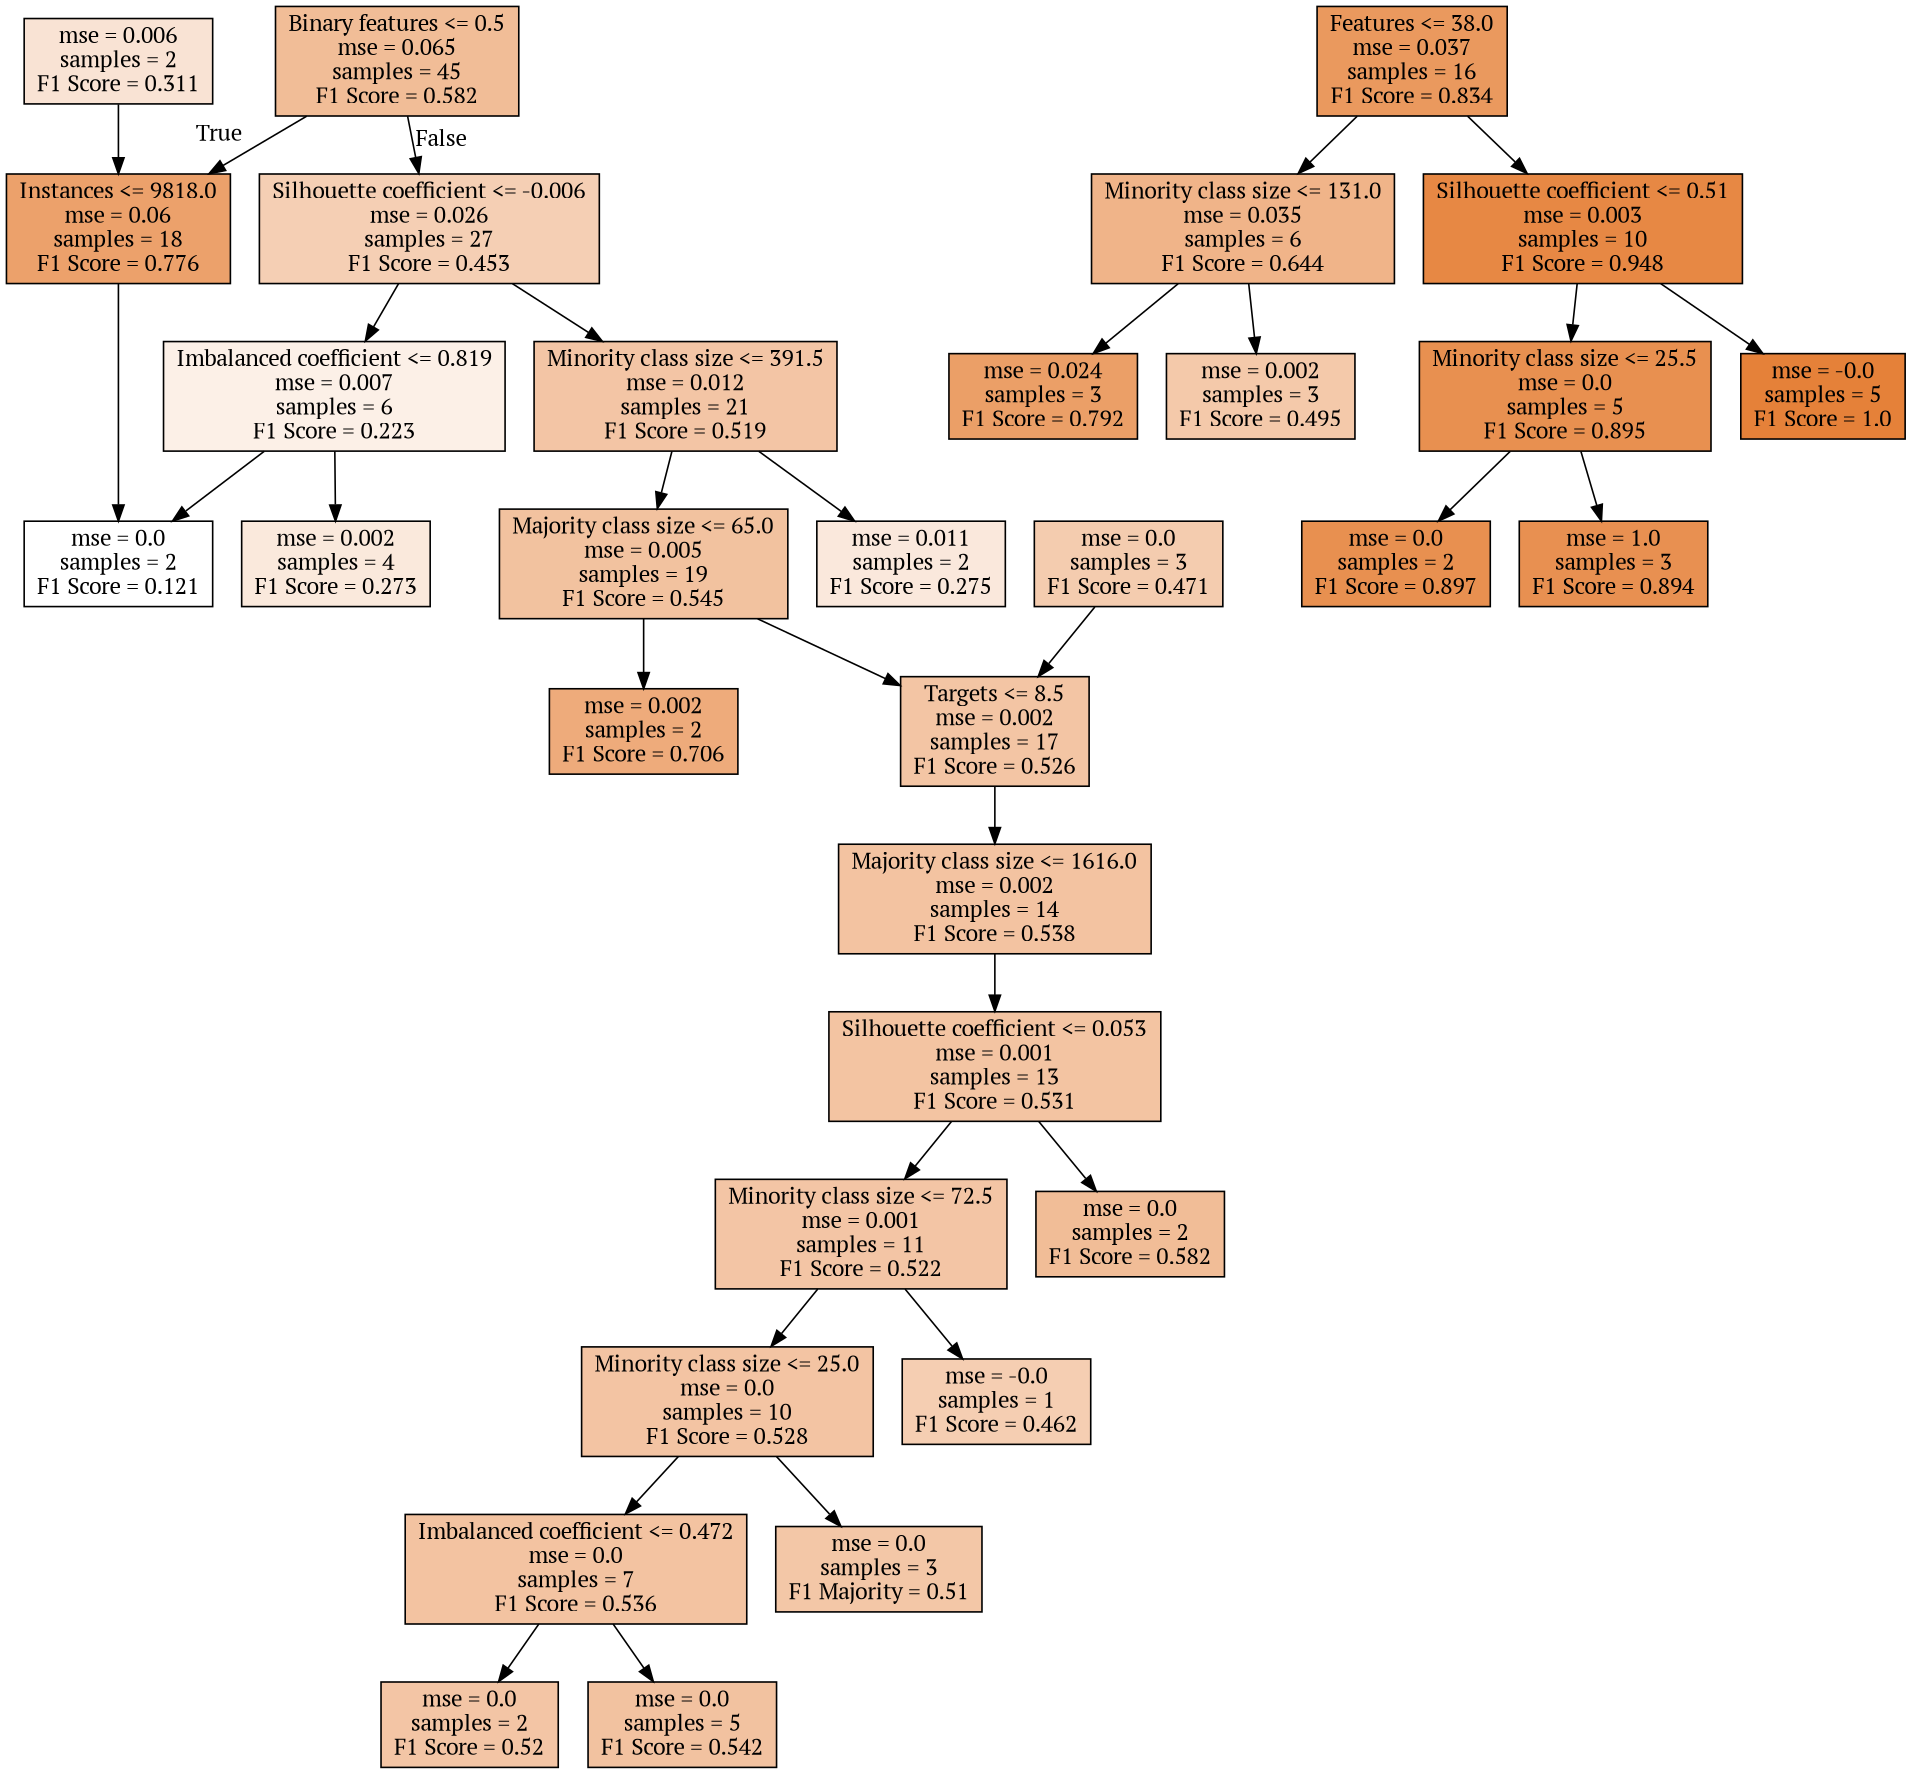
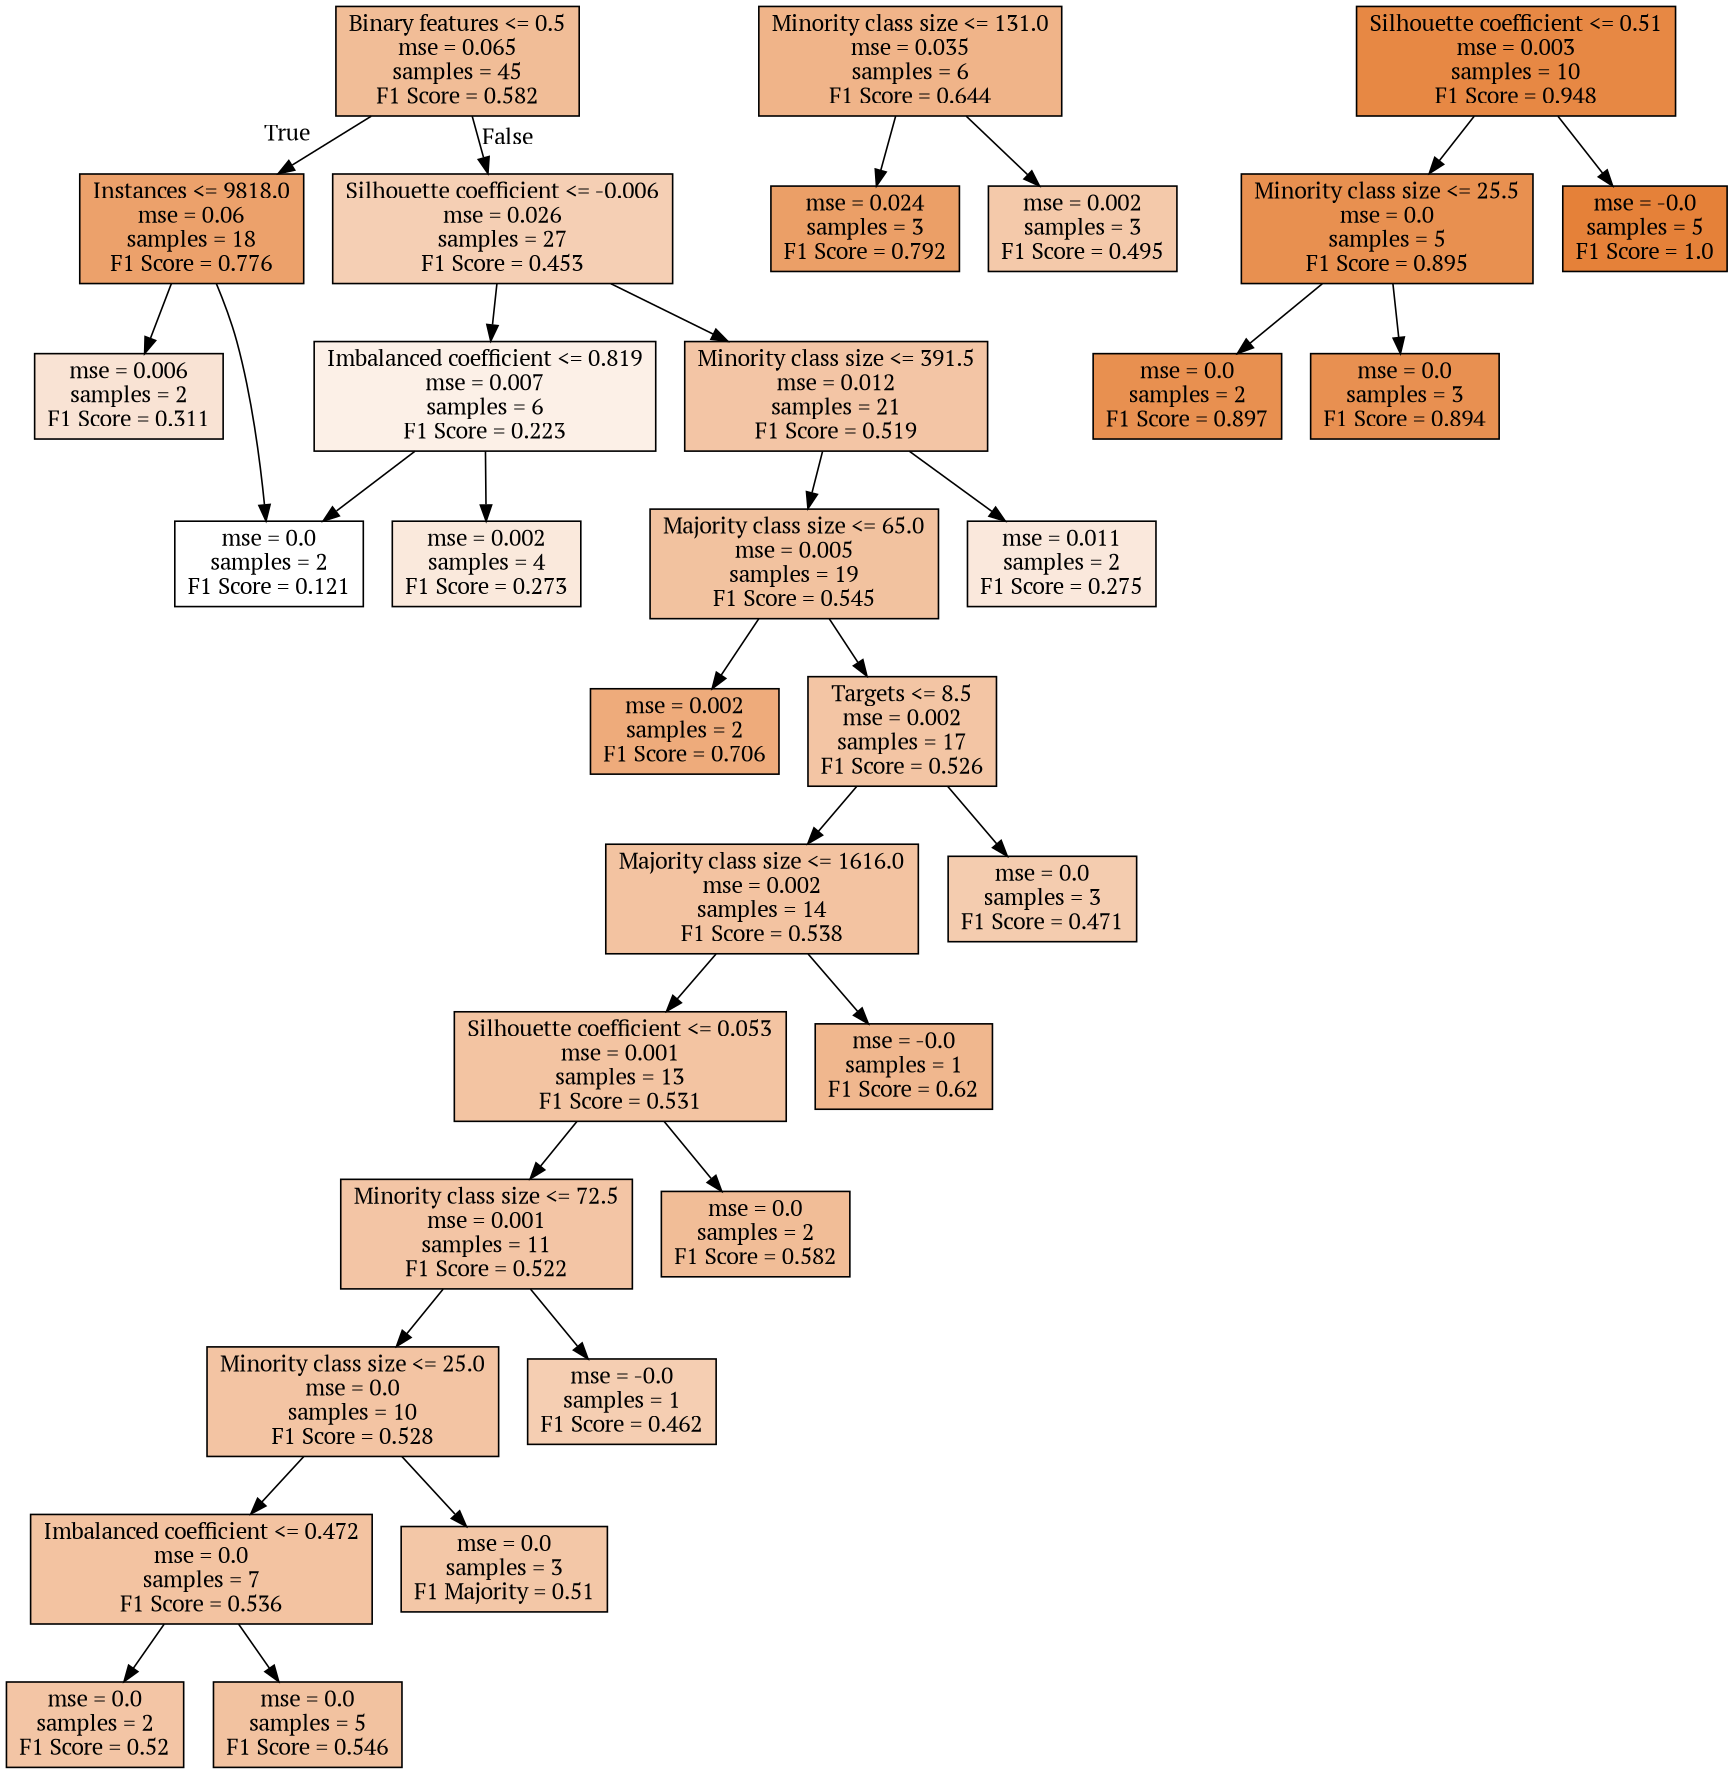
node "Features <= 38.0 mse = 0.037 samples = 16 F1 Score = 0.834": removed
edge "mse = 0.006 samples = 2 F1 Score = 0.311" -> "Instances <= 9818.0 mse = 0.06 samples = 18 F1 Score = 0.776": reversed
node "mse = 1.0 samples = 3 F1 Score = 0.894": label "mse = 1.0 samples = 3 F1 Score = 0.894" -> "mse = 0.0 samples = 3 F1 Score = 0.894"
edge "mse = 0.0 samples = 3 F1 Score = 0.471" -> "Targets <= 8.5 mse = 0.002 samples = 17 F1 Score = 0.526": reversed
node "mse = -0.0 samples = 1 F1 Score = 0.62": added
node "mse = 0.0 samples = 5 F1 Score = 0.542": label "mse = 0.0 samples = 5 F1 Score = 0.542" -> "mse = 0.0 samples = 5 F1 Score = 0.546"
